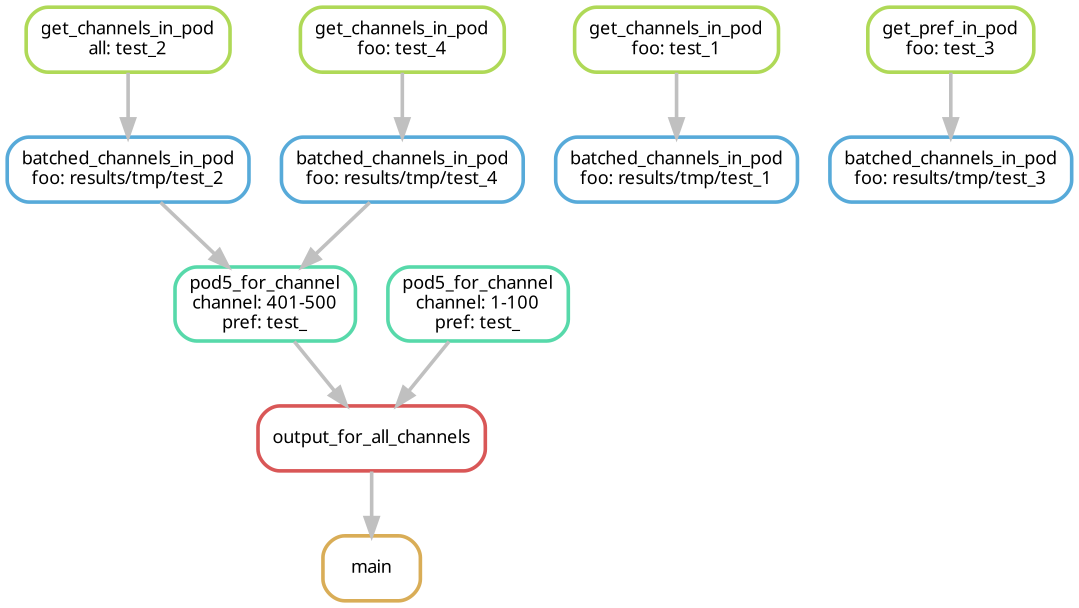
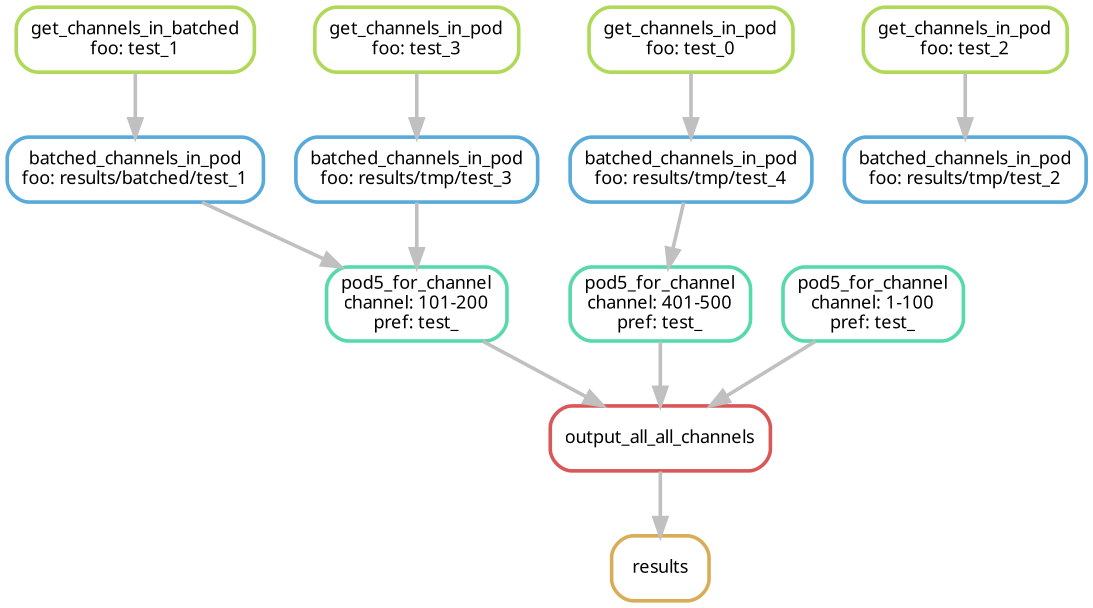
node "get_channels_in_pod all: test_2": label "get_channels_in_pod all: test_2" -> "get_channels_in_pod foo: test_2"
node "get_channels_in_pod foo: test_4": label "get_channels_in_pod foo: test_4" -> "get_channels_in_pod foo: test_0"
node "get_channels_in_pod foo: test_1": label "get_channels_in_pod foo: test_1" -> "get_channels_in_batched foo: test_1"
node "get_pref_in_pod foo: test_3": label "get_pref_in_pod foo: test_3" -> "get_channels_in_pod foo: test_3"
node "batched_channels_in_pod foo: results/tmp/test_1": label "batched_channels_in_pod foo: results/tmp/test_1" -> "batched_channels_in_pod foo: results/batched/test_1"
edge "batched_channels_in_pod foo: results/tmp/test_2" -> "pod5_for_channel channel: 401-500 pref: test_": removed
node "pod5_for_channel channel: 101-200 pref: test_": added
node "output_for_all_channels": label "output_for_all_channels" -> "output_all_all_channels"
node "main": label "main" -> "results"
